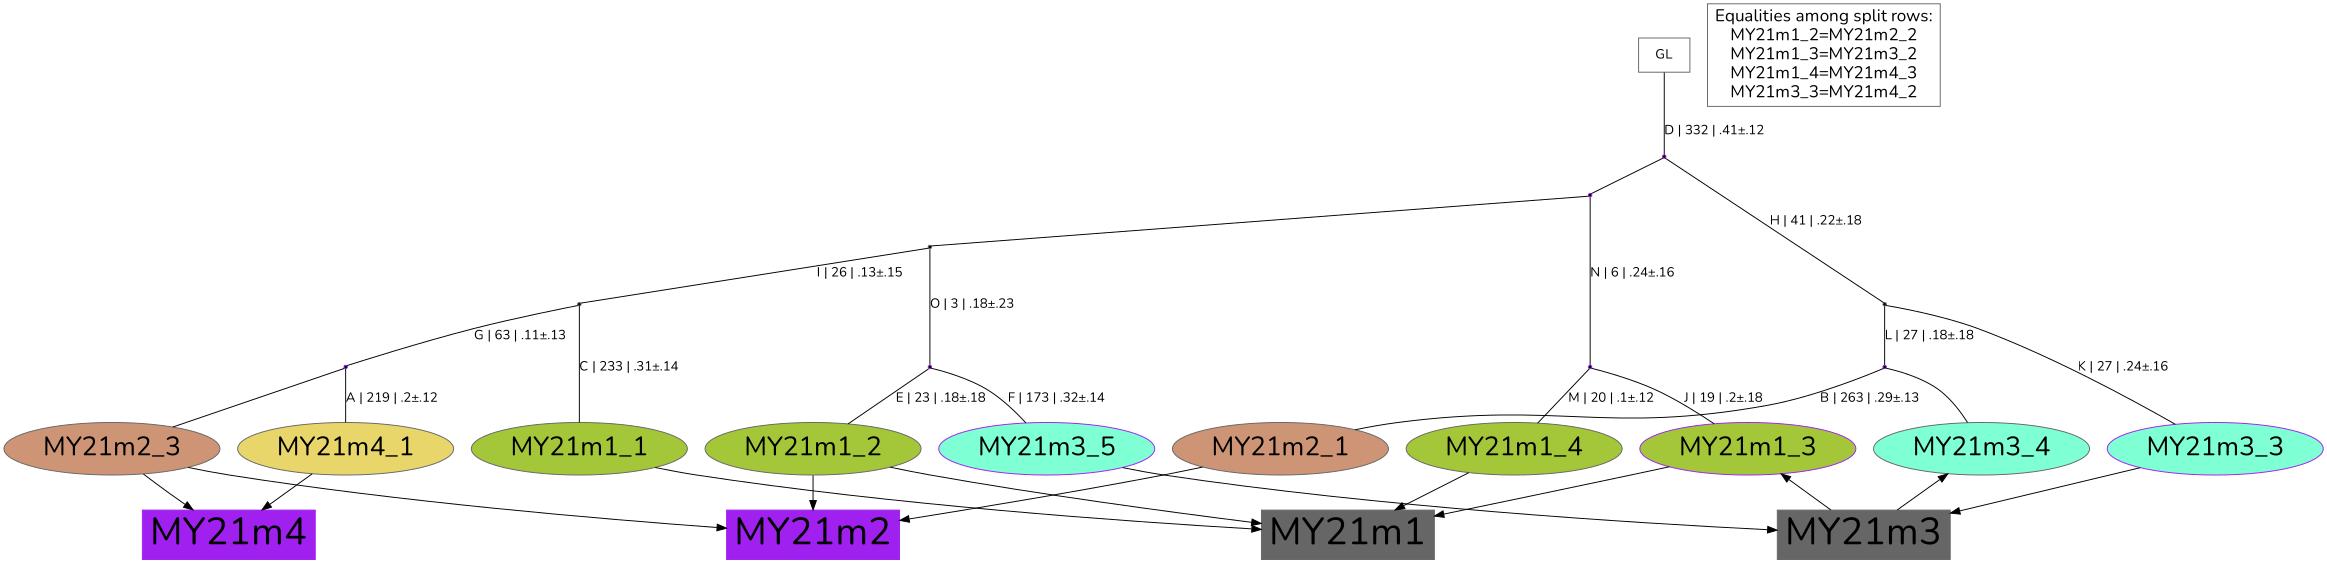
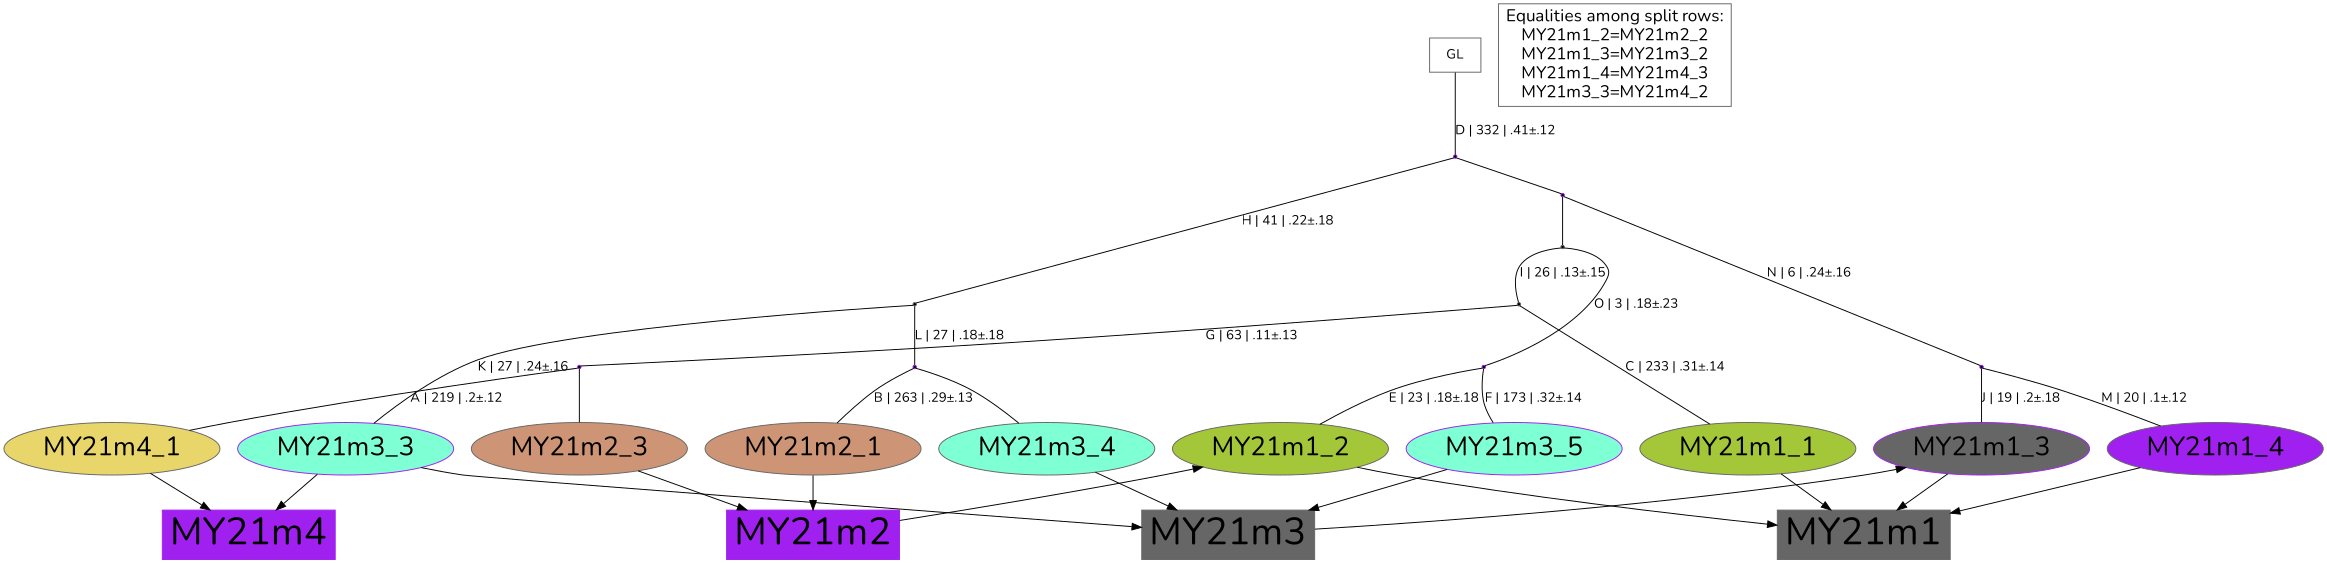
node "MY21m1_4": fillcolor #a4c639 -> purple
node "MY21m1_3": fillcolor #a4c639 -> gray40
edge "MY21m1_2" -> "MY21m2": reversed
edge "MY21m2_3" -> "MY21m4": now "MY21m3_3" -> "MY21m4"
edge "MY21m3" -> "MY21m3_4": reversed
